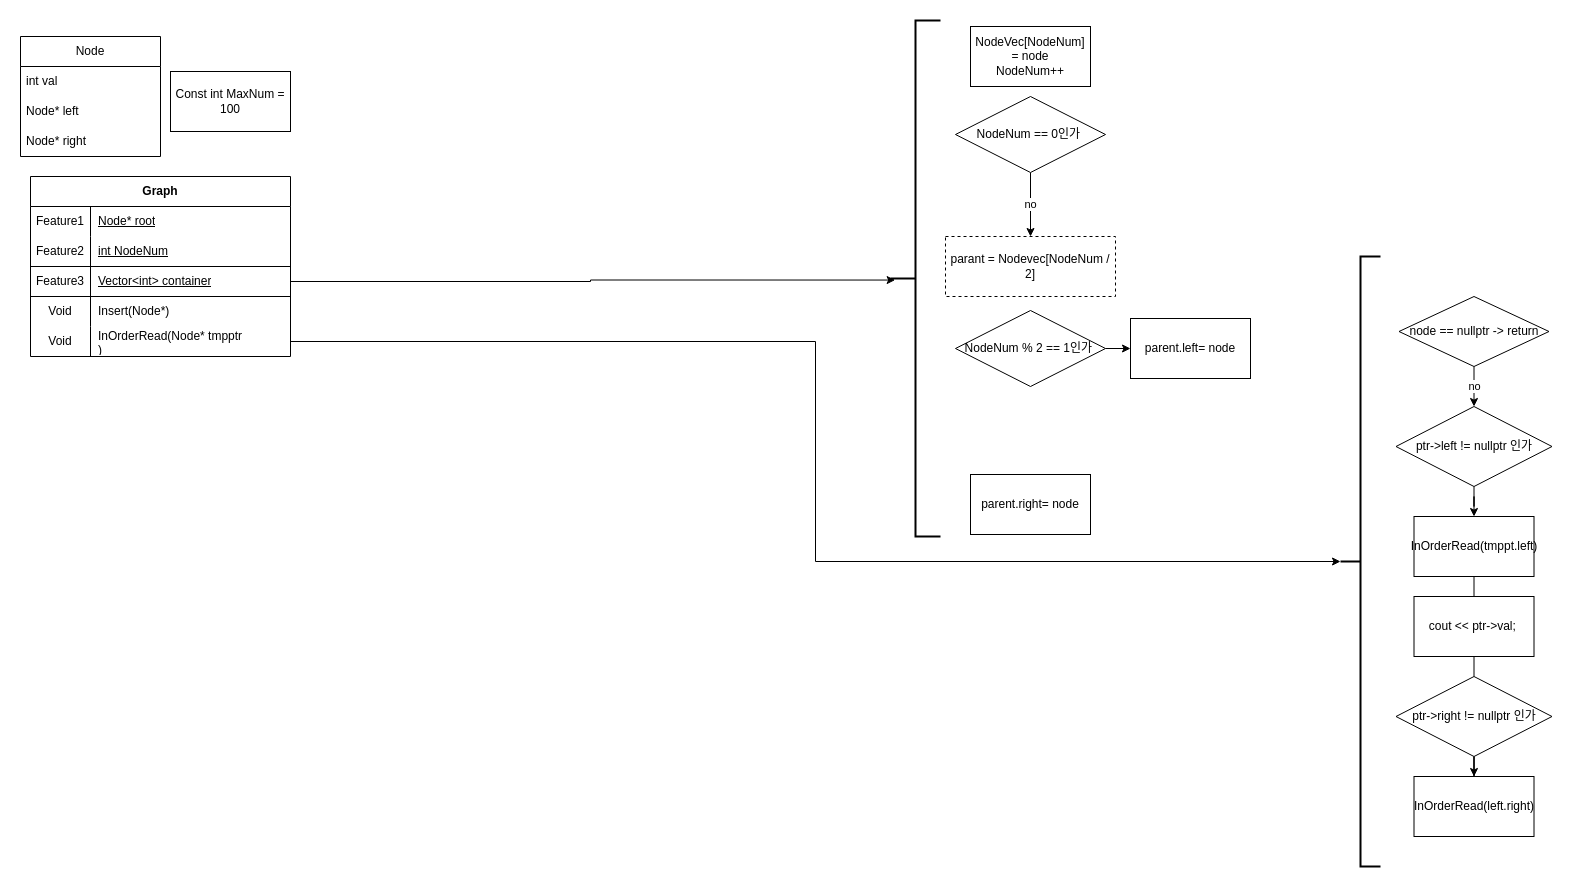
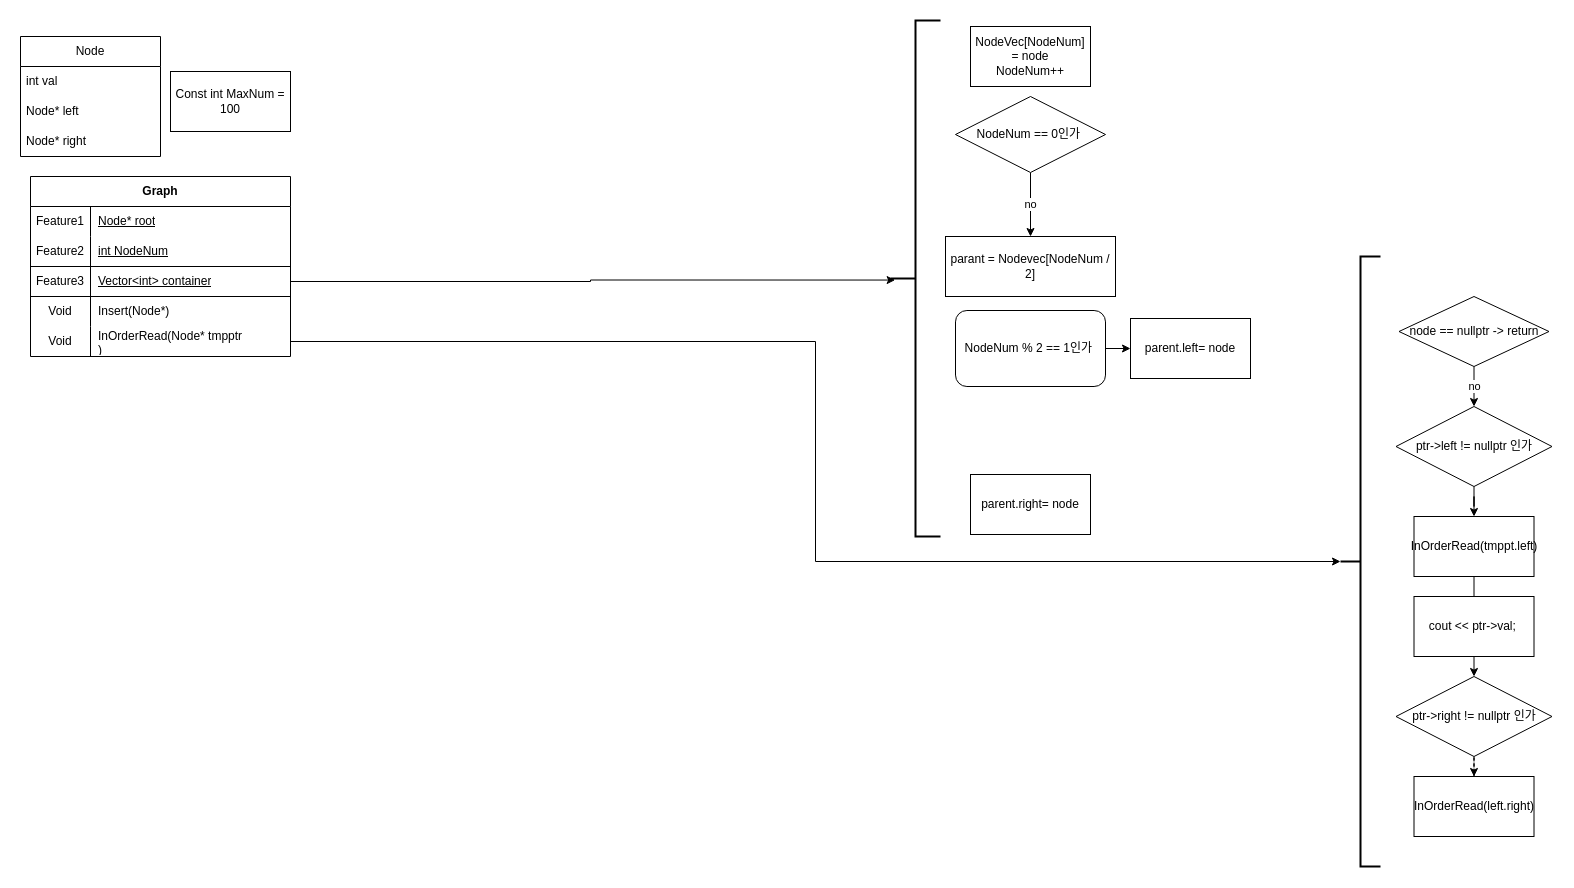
node "parant = Nodevec[NodeNum / 2]": style dashed -> solid
node "NodeNum % 2 == 1인가": shape diamond -> rounded rectangle
edge "InOrderRead(tmppt.left)" -- "ptr->right != nullptr 인가": arrowhead none -> classic
edge "ptr->right != nullptr 인가" -> "InOrderRead(left.right)": style solid -> dashed
